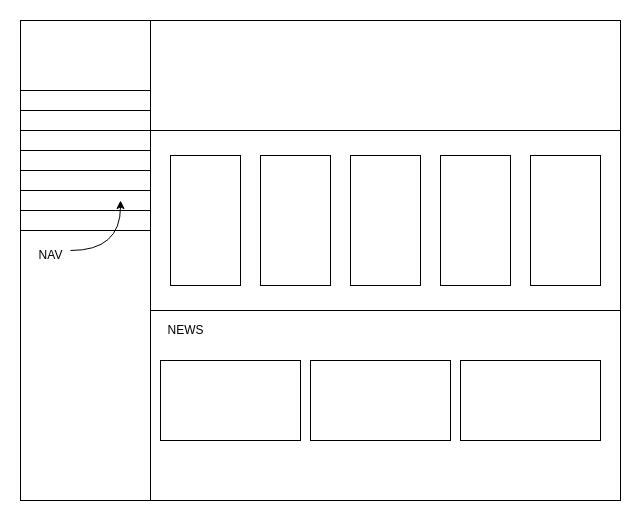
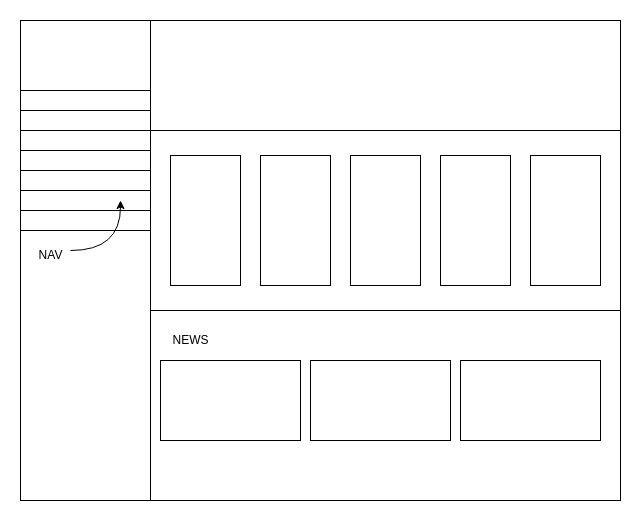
node "NEWS": moved (186, 331) -> (191, 341)
